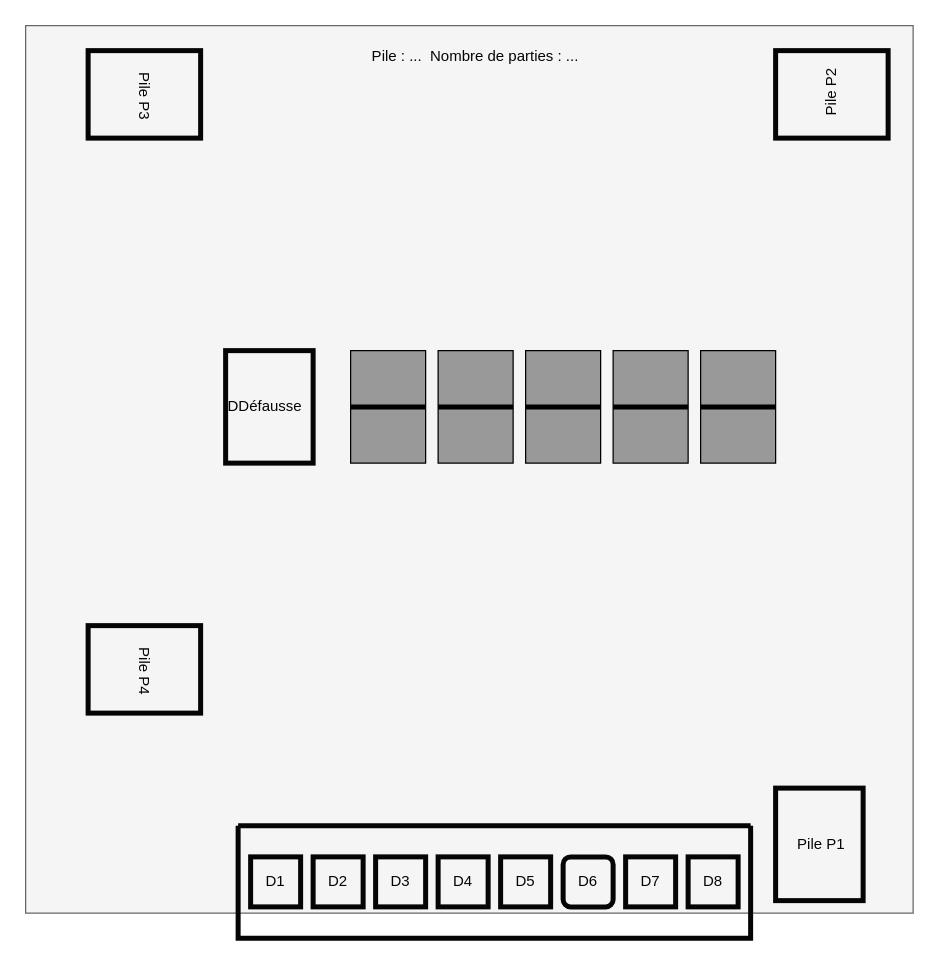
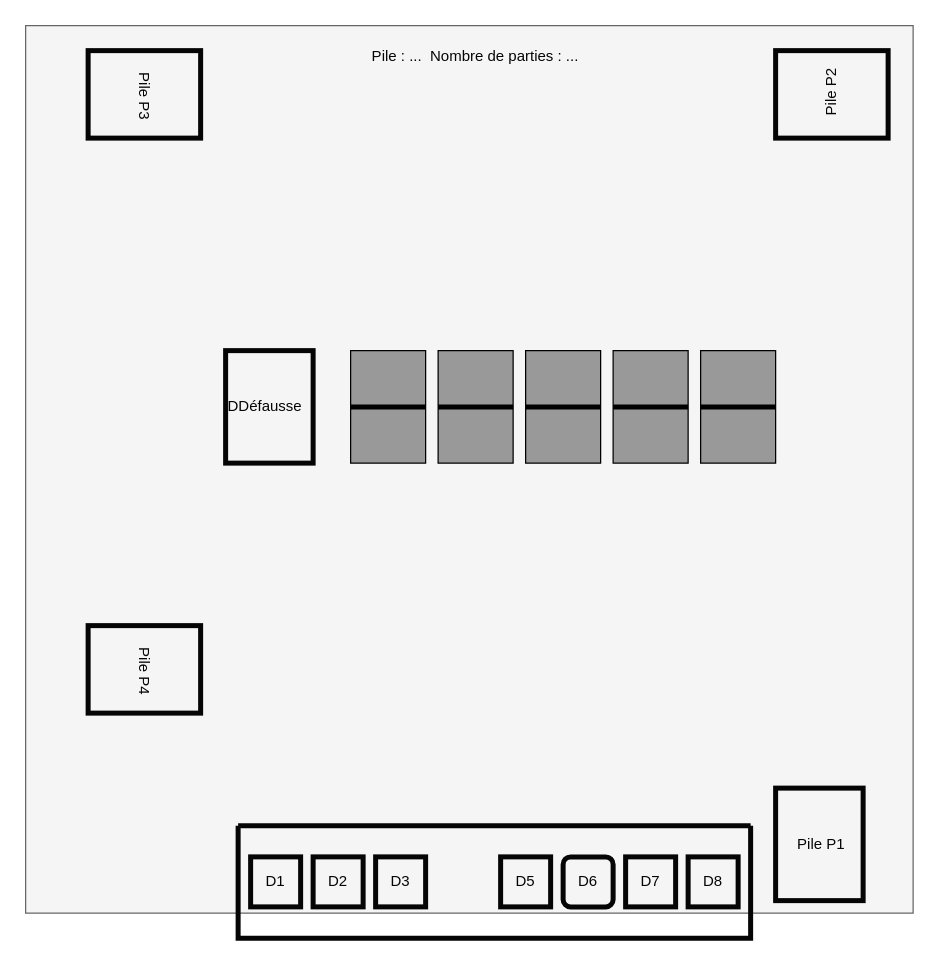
node "D4": removed
